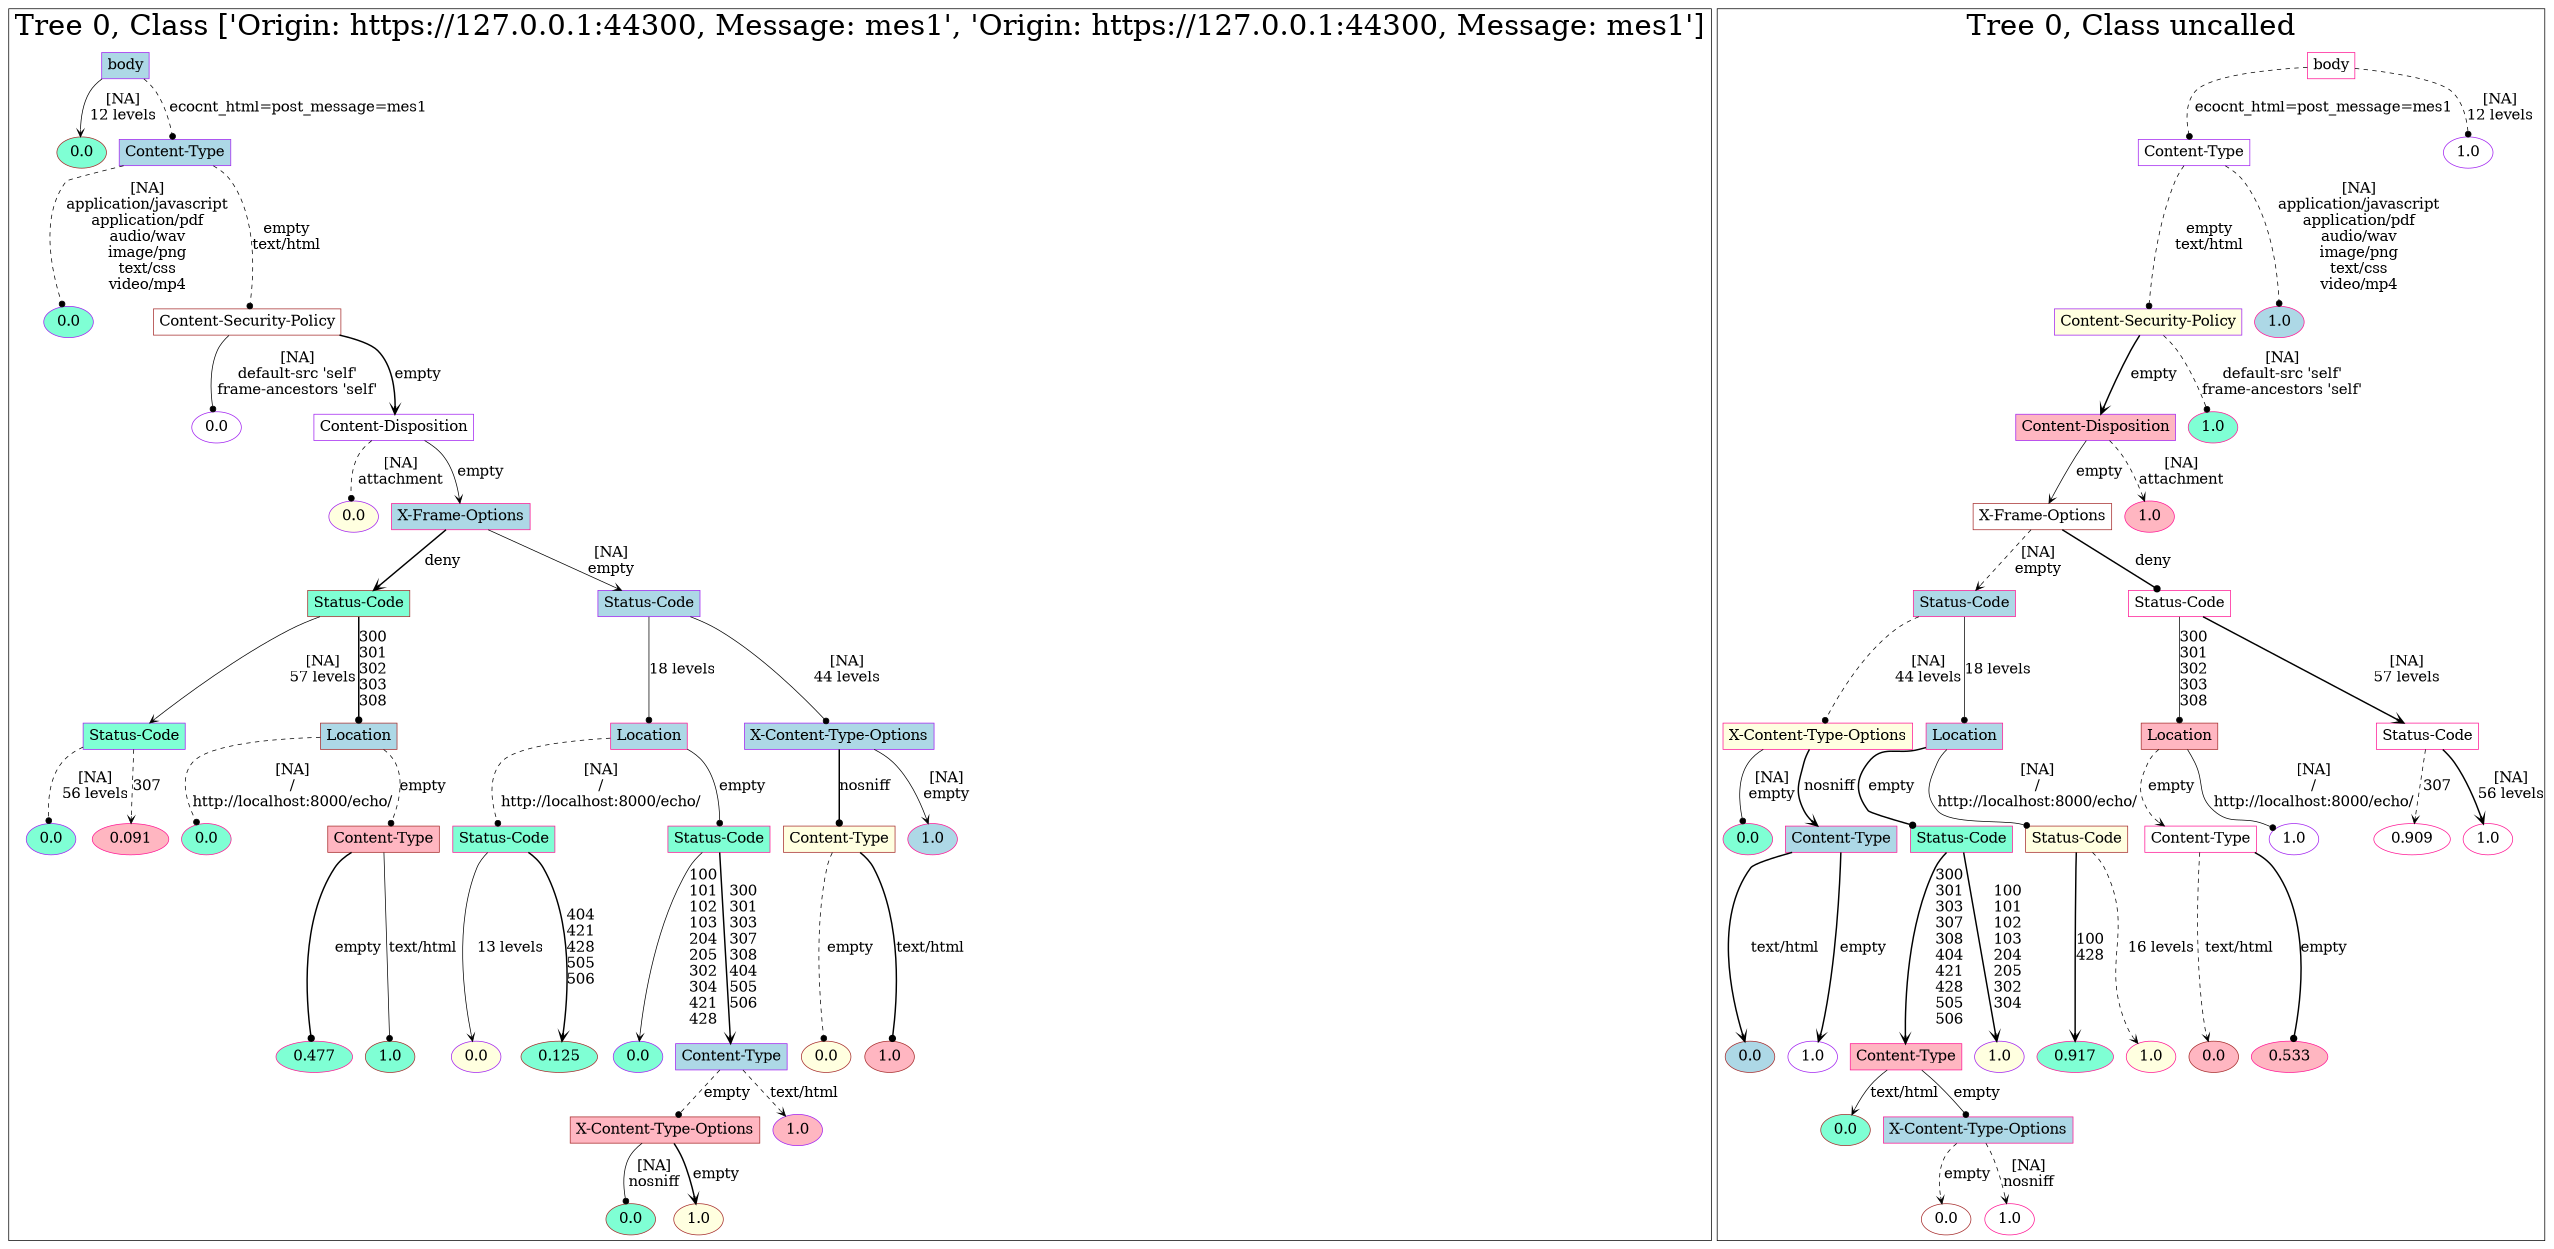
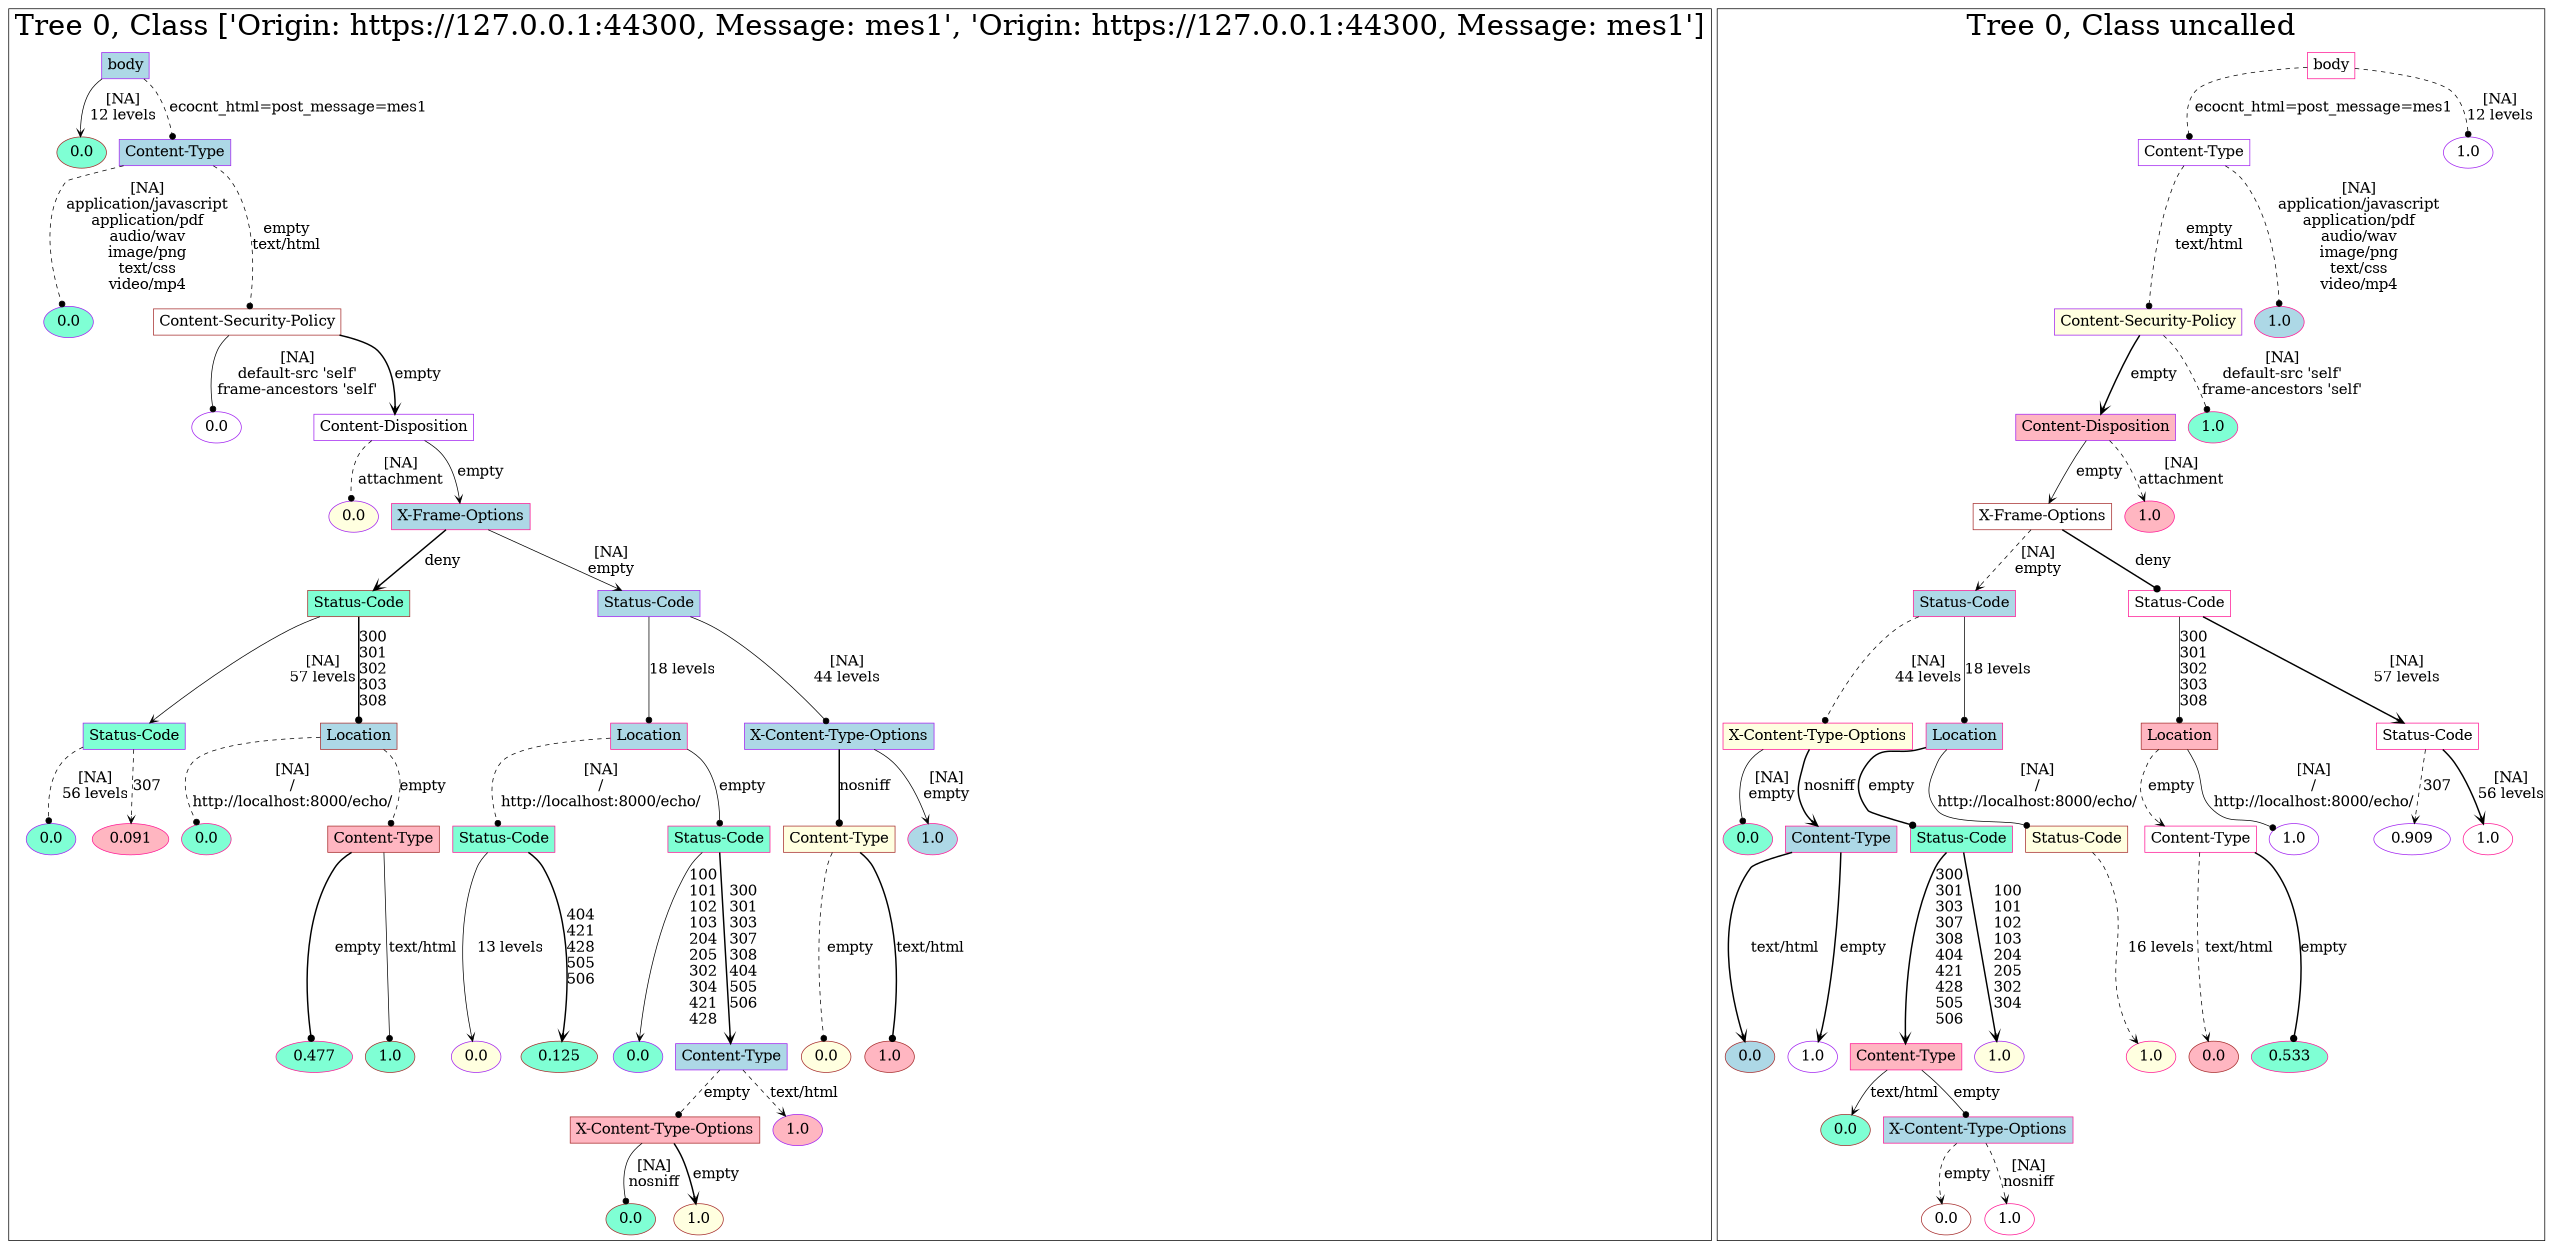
node "0.909": color deeppink -> purple
node "0.917": removed
node "0.533": fillcolor lightpink -> aquamarine
